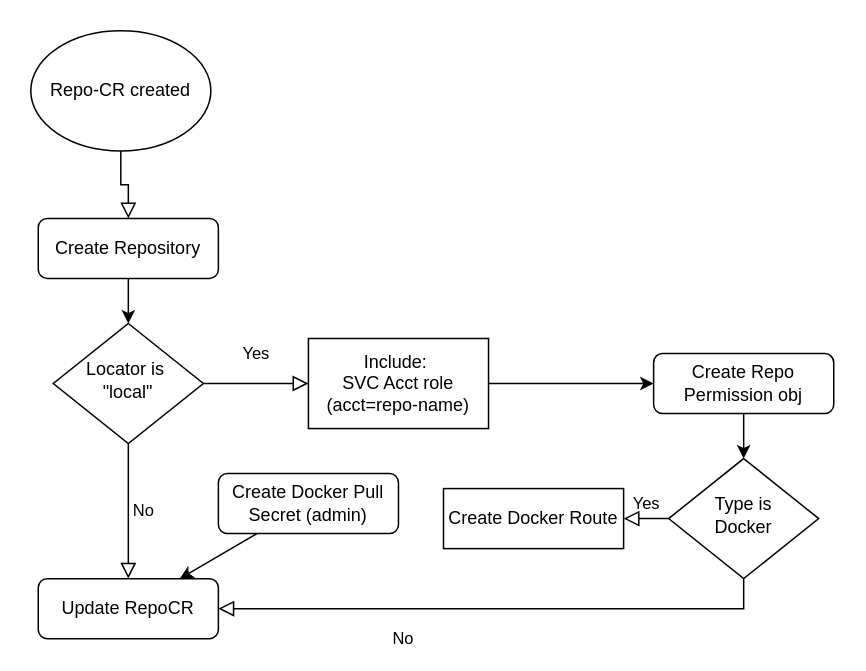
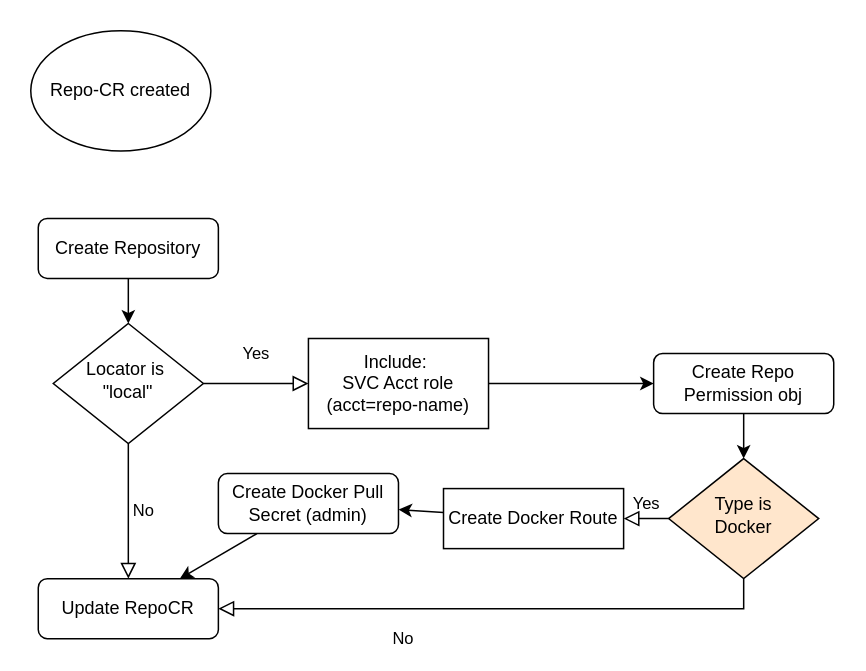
edge "Repo-CR created" -> "Create Repository": removed
edge "Create Docker Route" -> "Create Docker Pull Secret (admin)": added
node "Type is Docker": fillcolor #ffffff -> #ffe6cc
